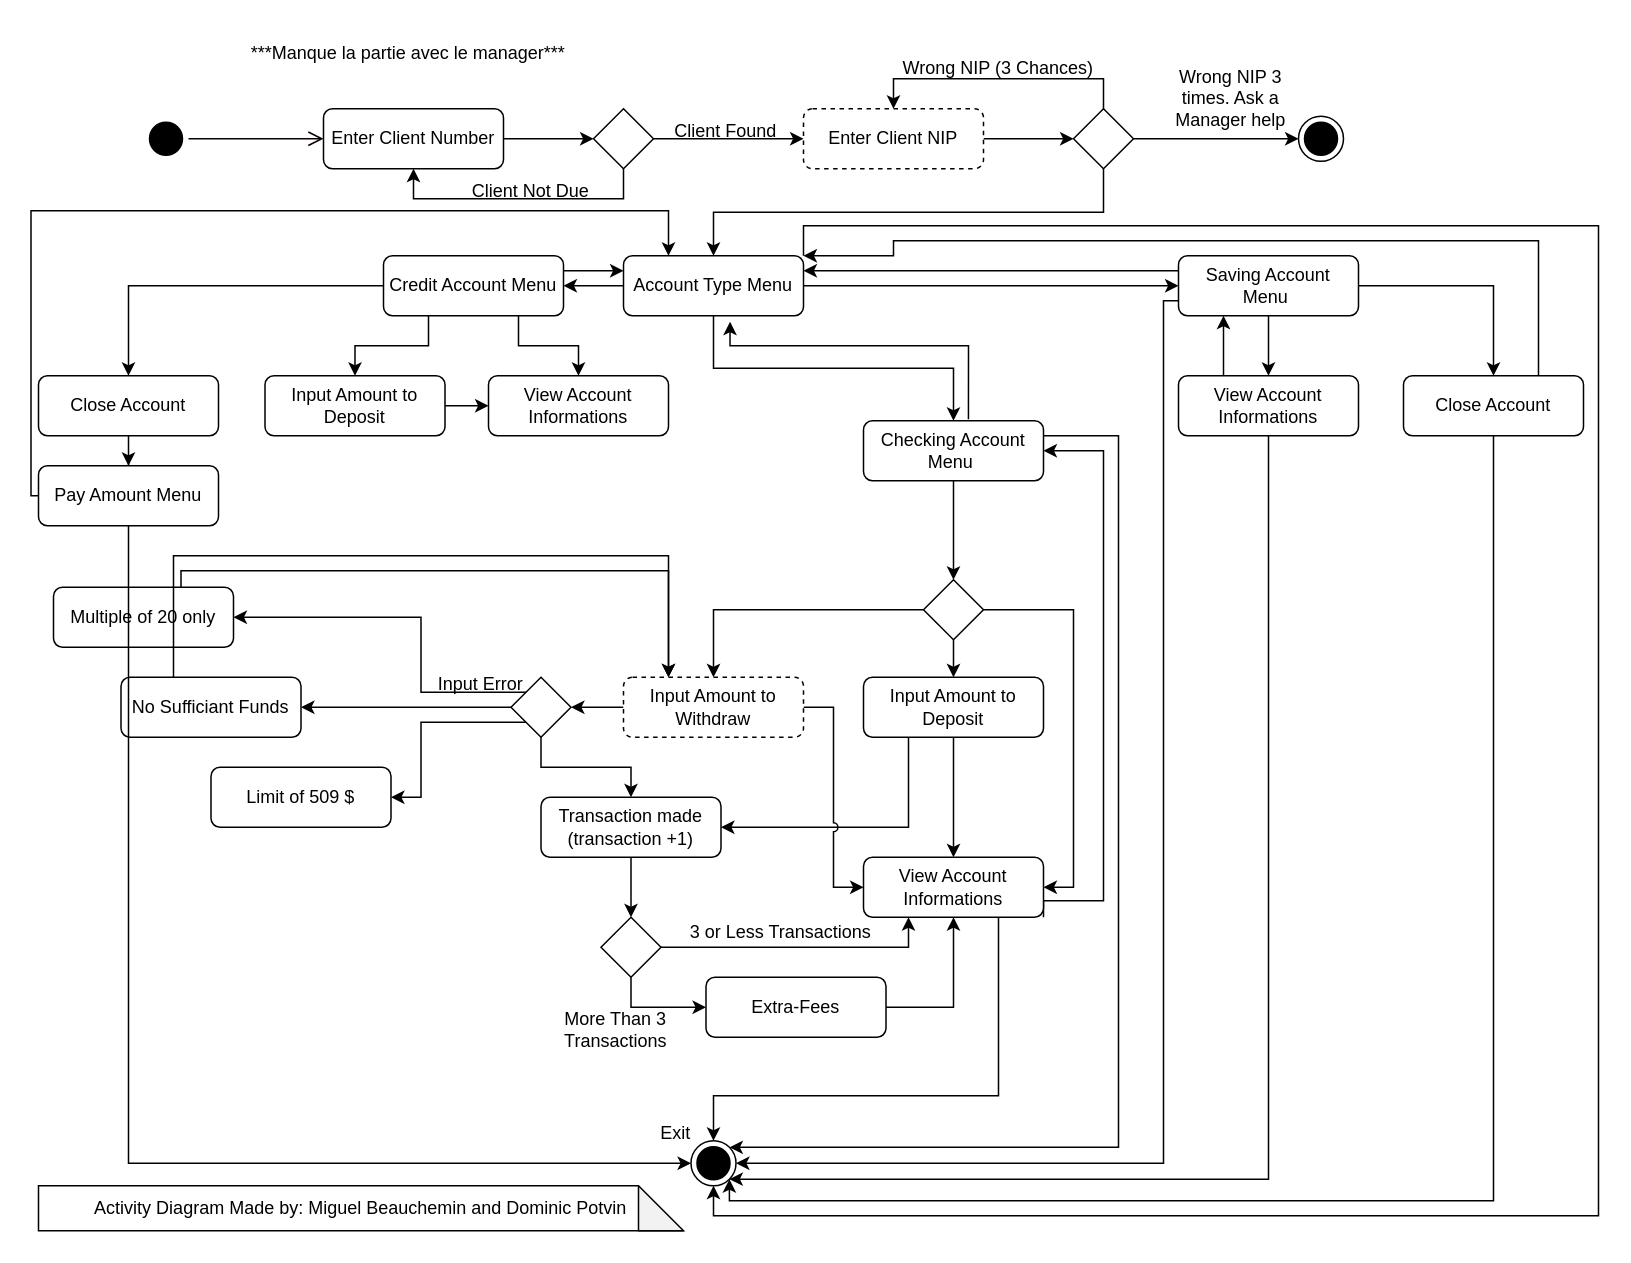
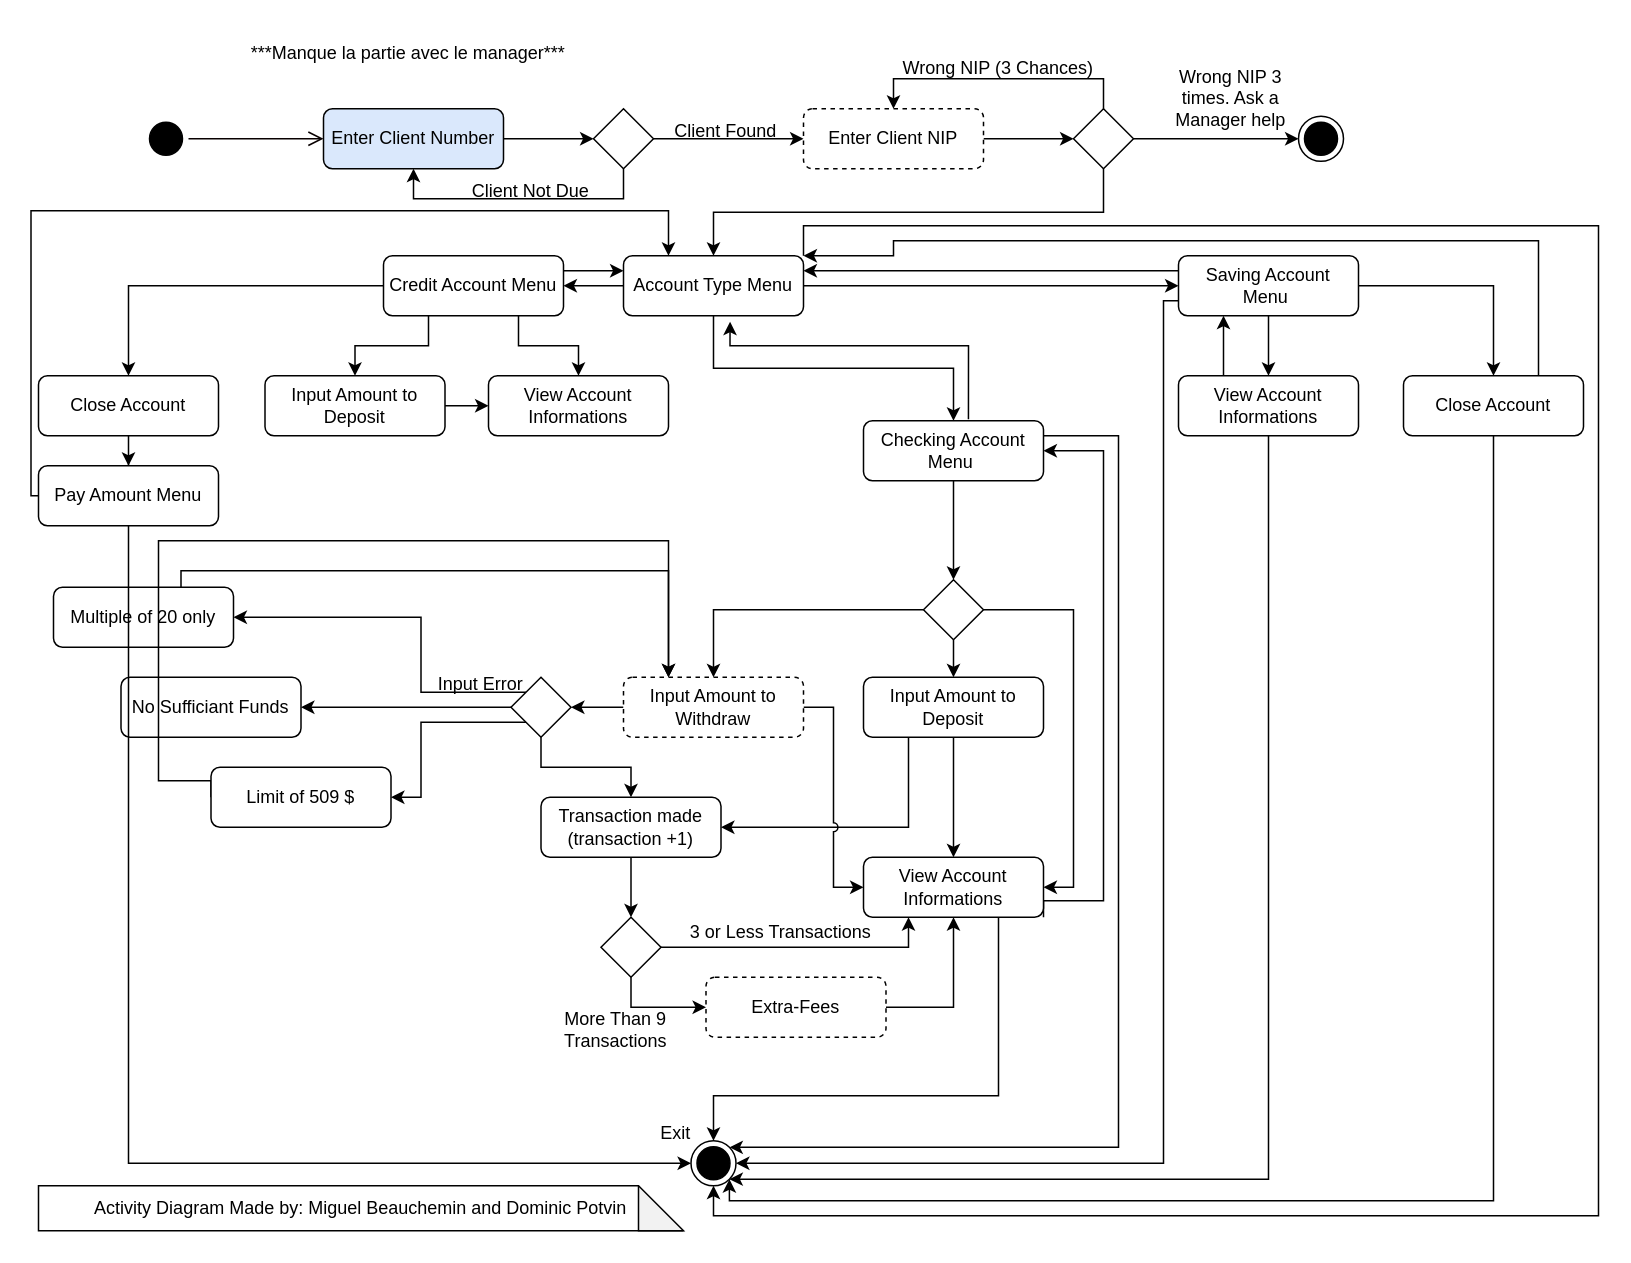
node "Enter Client Number": fillcolor #ffffff -> #dae8fc
edge "Limit of 509 $" -> "Input Amount to Withdraw": added
edge "No Sufficiant Funds" -> "Input Amount to Withdraw": removed
node "Extra-Fees": style solid -> dashed
node "More Than 3 Transactions": label "More Than 3 Transactions" -> "More Than 9 Transactions"
